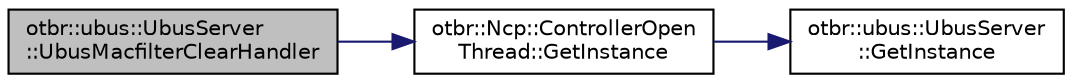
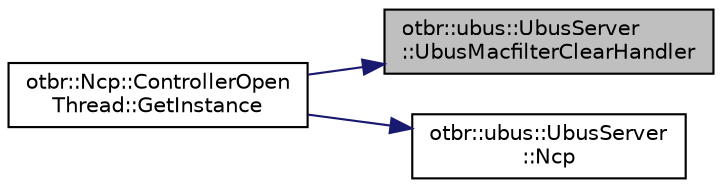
edge "otbr::ubus::UbusServer ::UbusMacfilterClearHandler" -> "otbr::Ncp::ControllerOpen Thread::GetInstance": reversed
node "otbr::ubus::UbusServer ::GetInstance": label "otbr::ubus::UbusServer ::GetInstance" -> "otbr::ubus::UbusServer ::Ncp"
